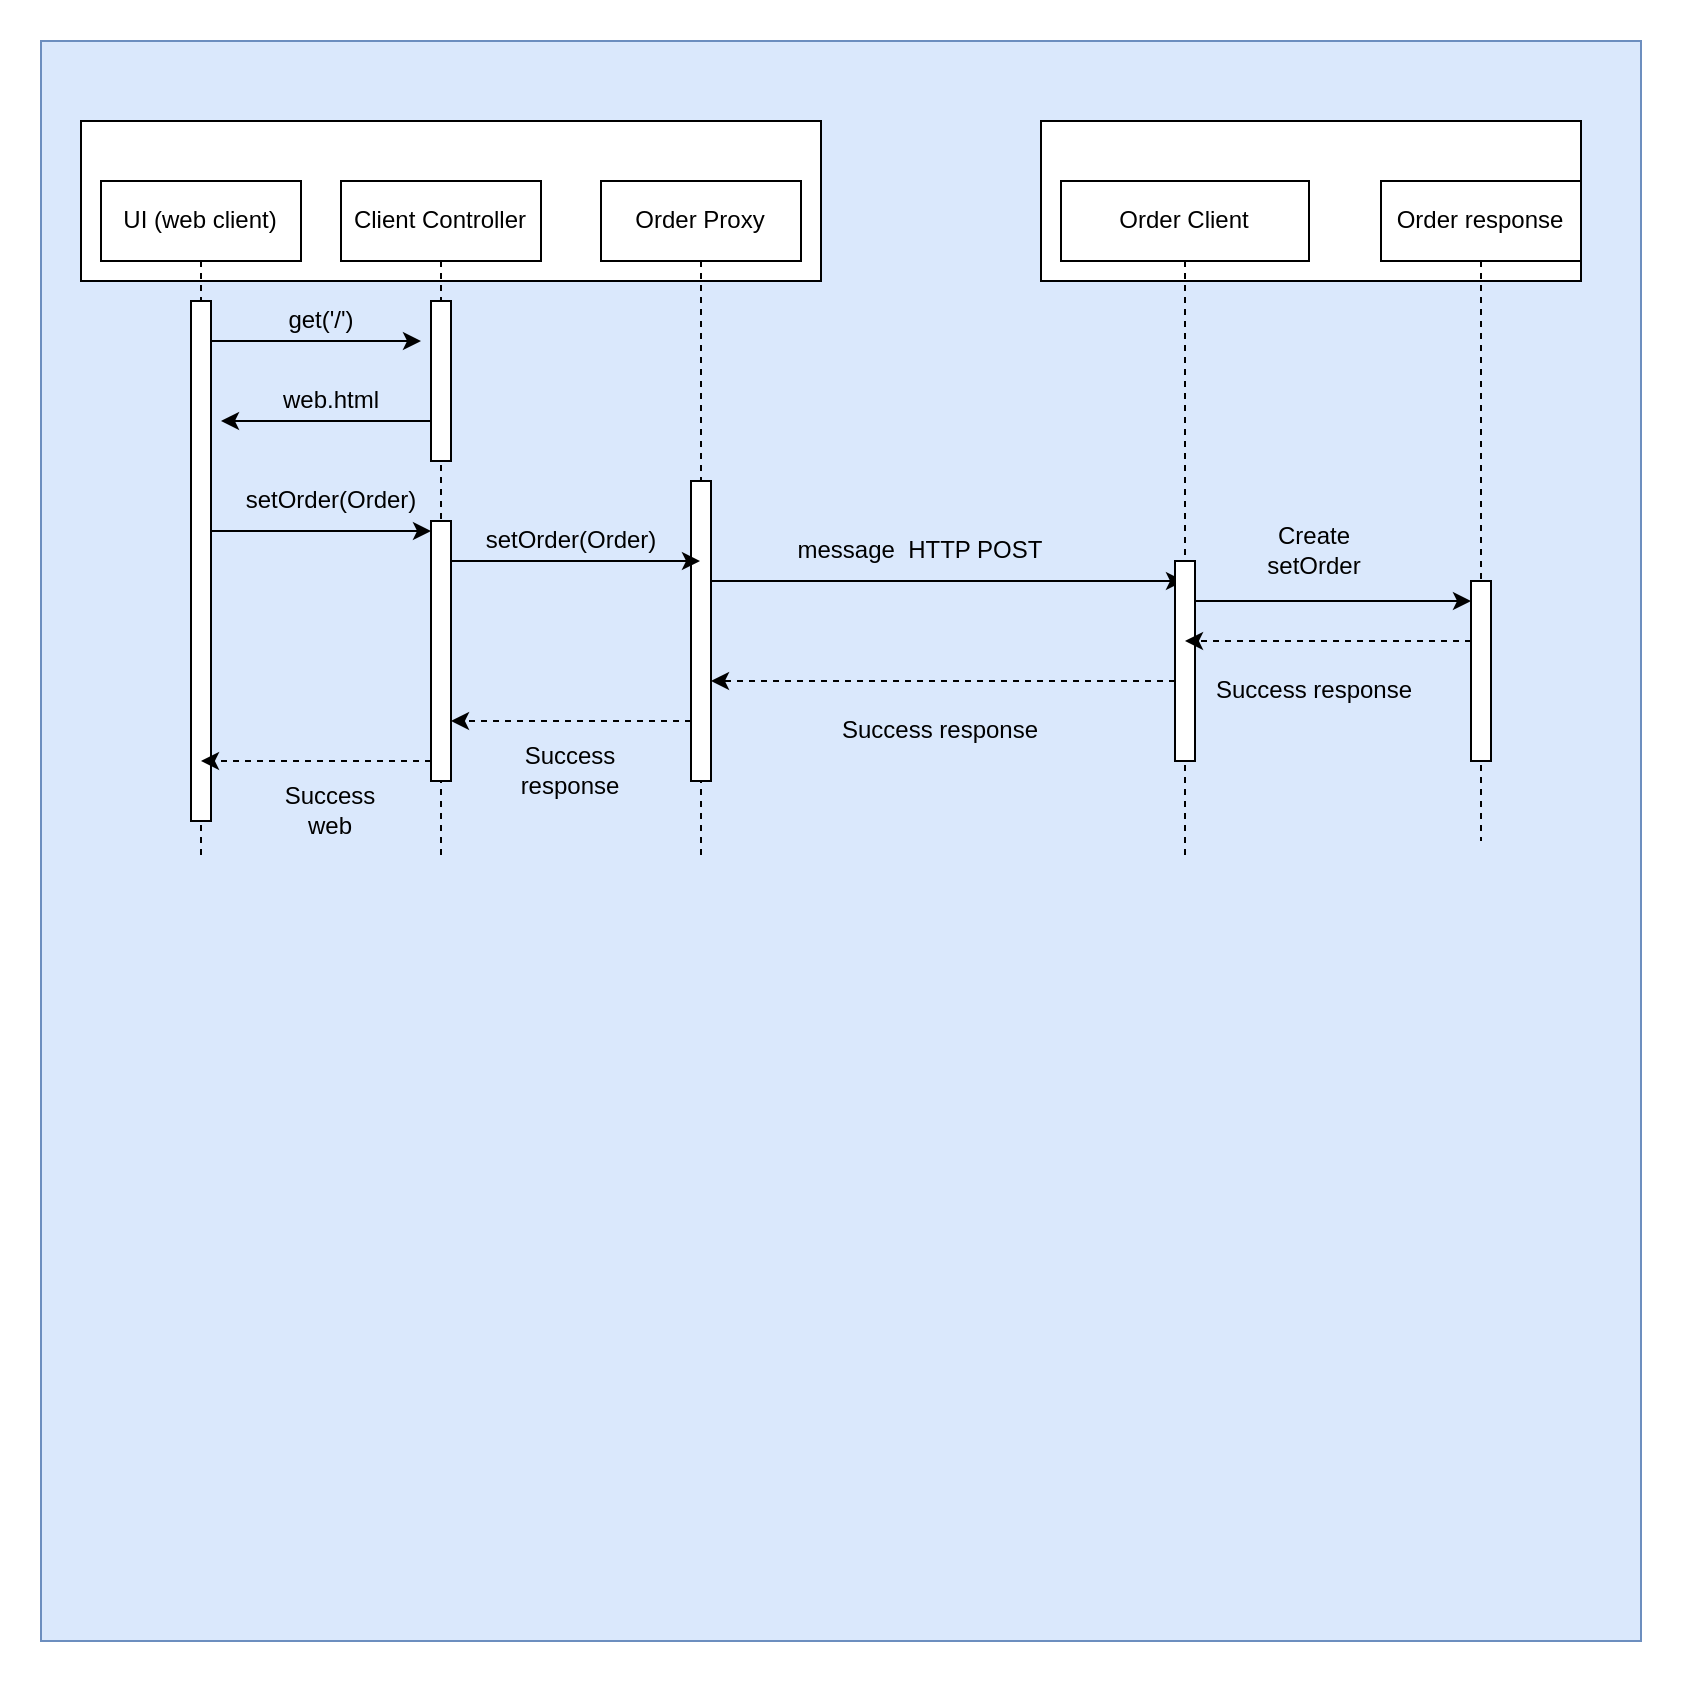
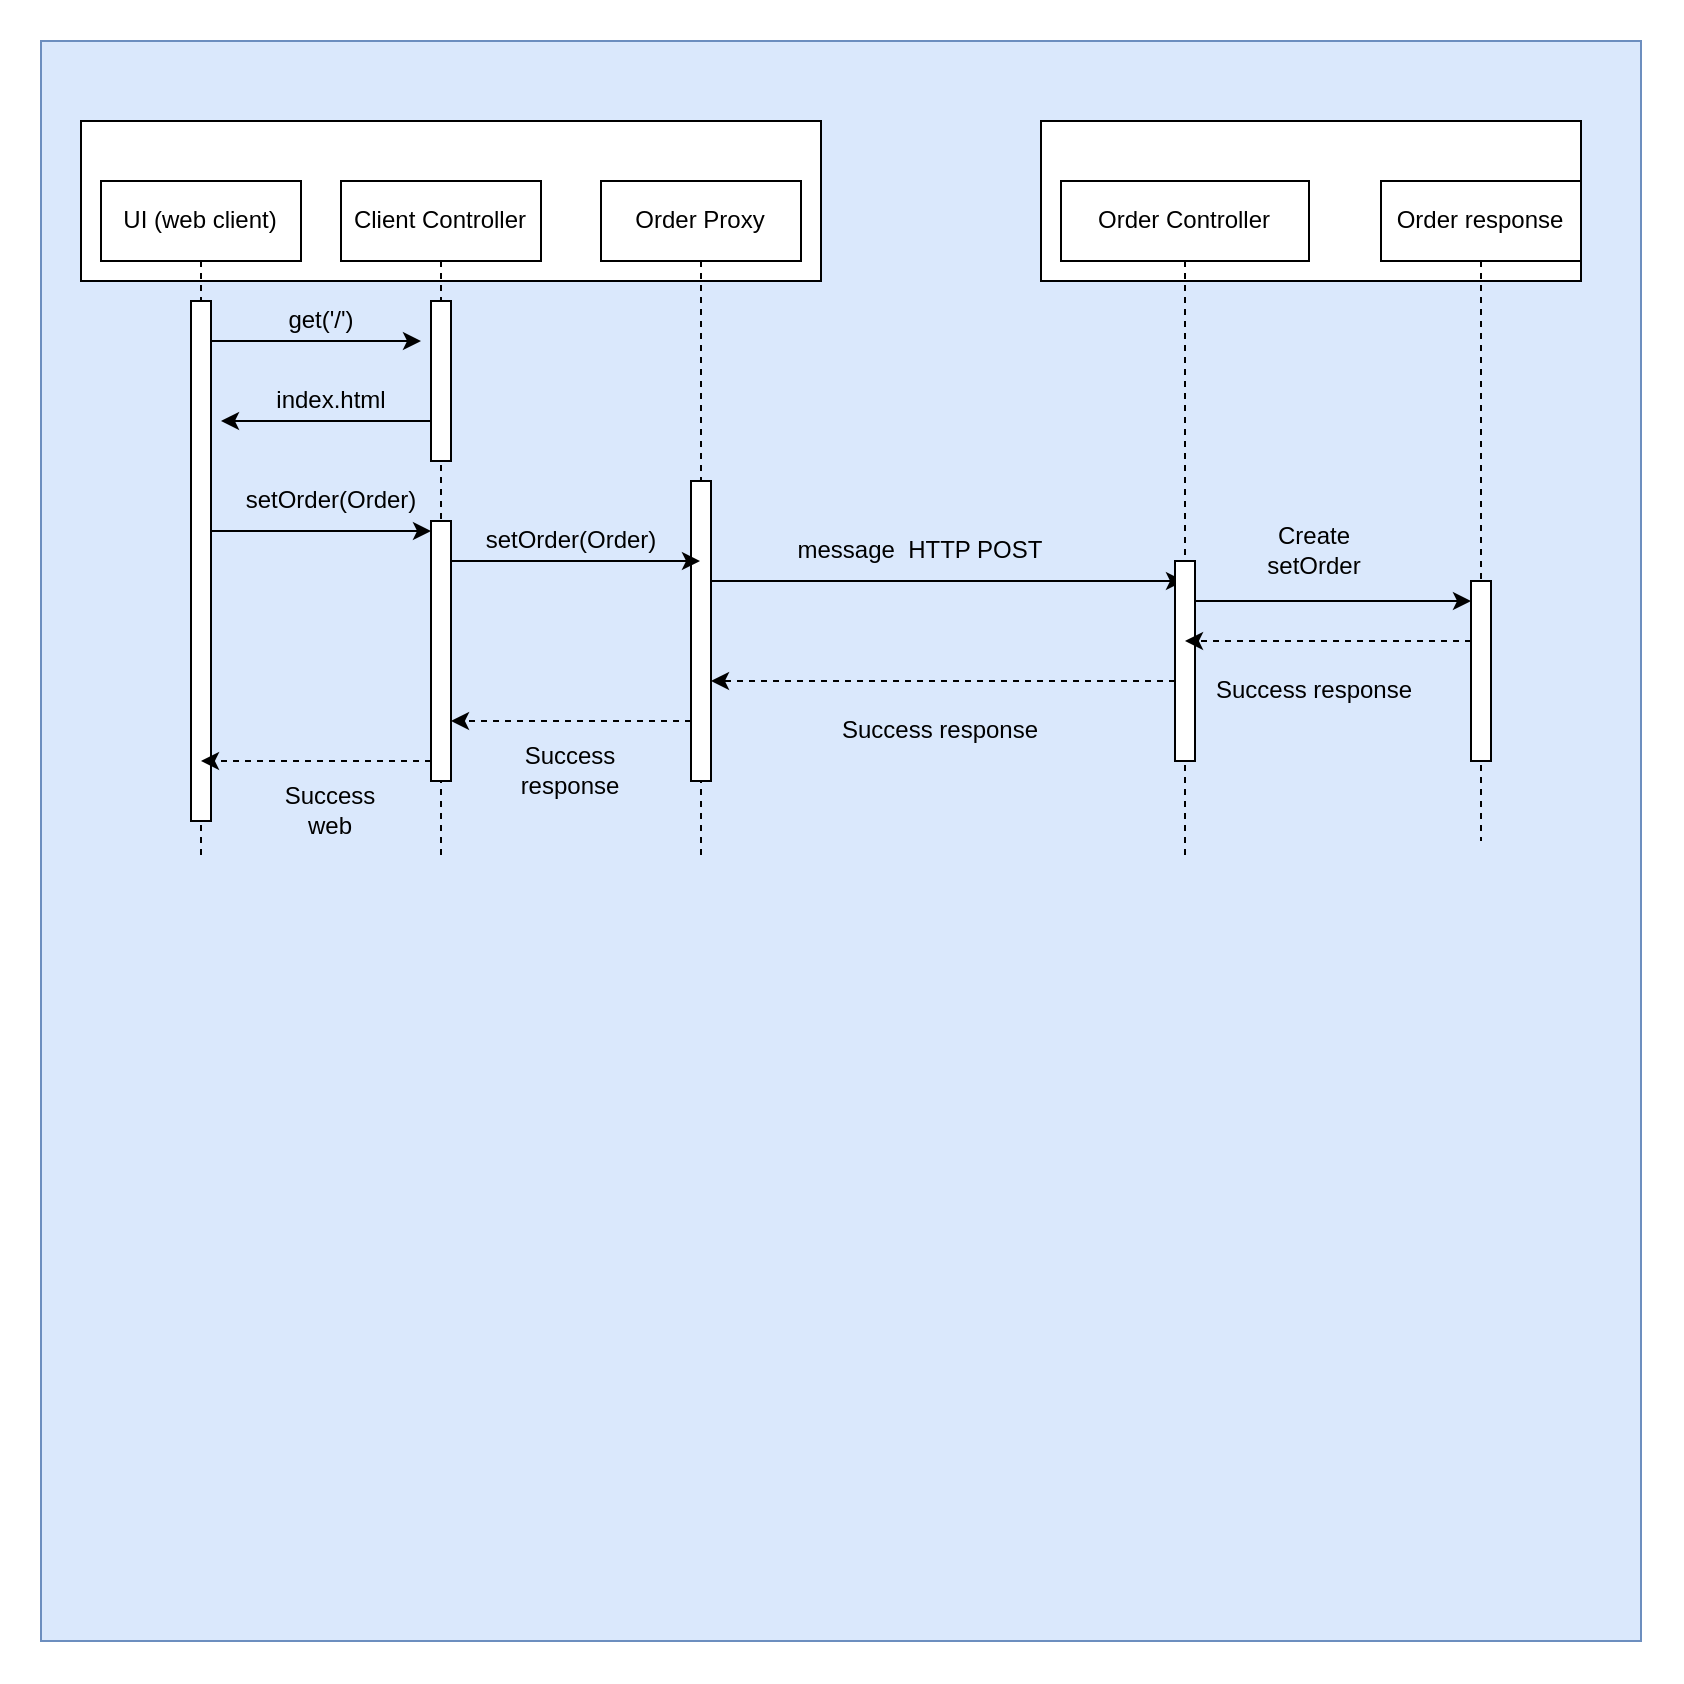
node "Order Client": label "Order Client" -> "Order Controller"
node "web.html": label "web.html" -> "index.html"
